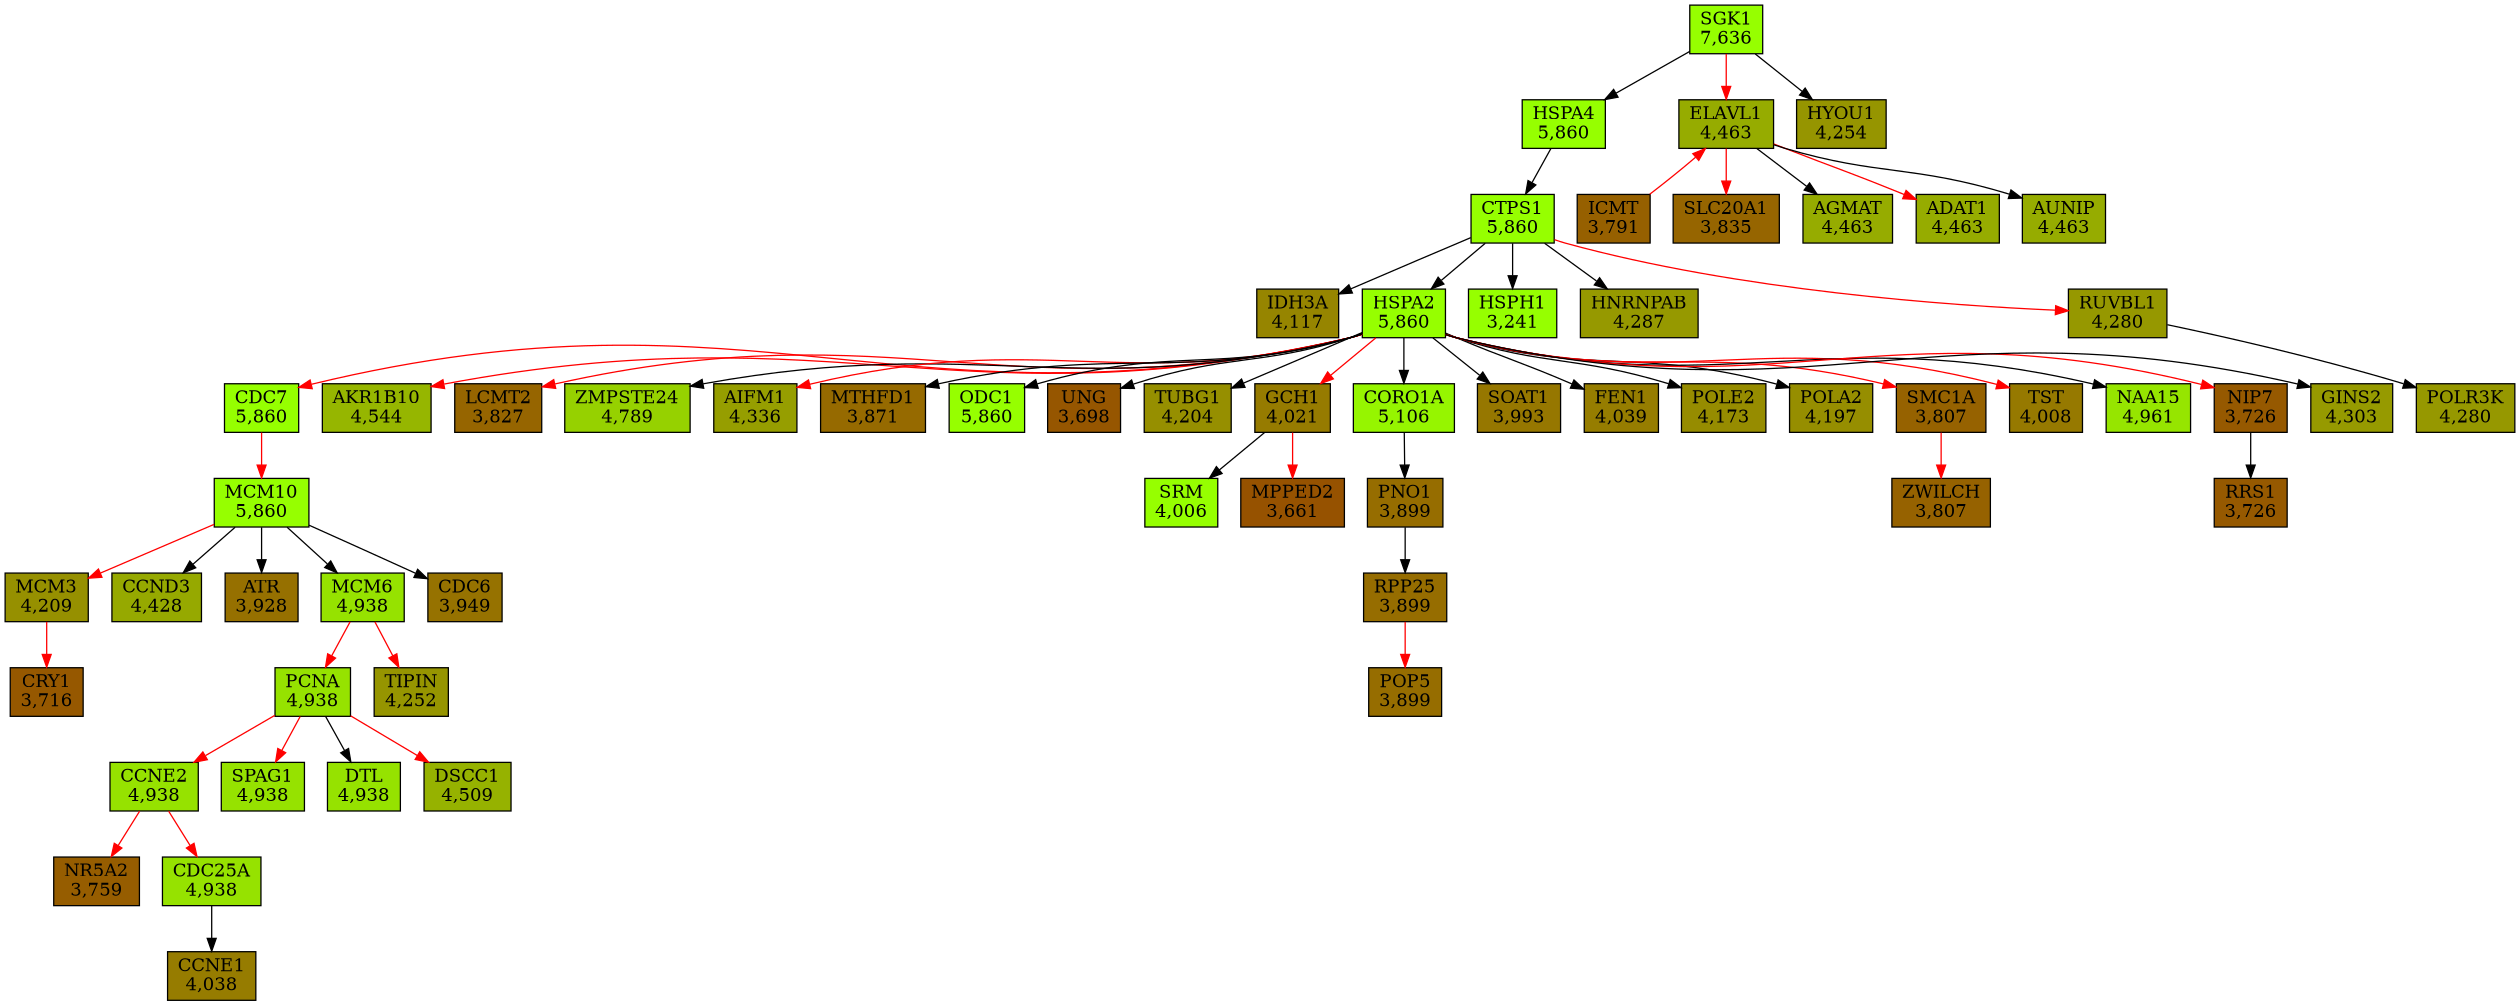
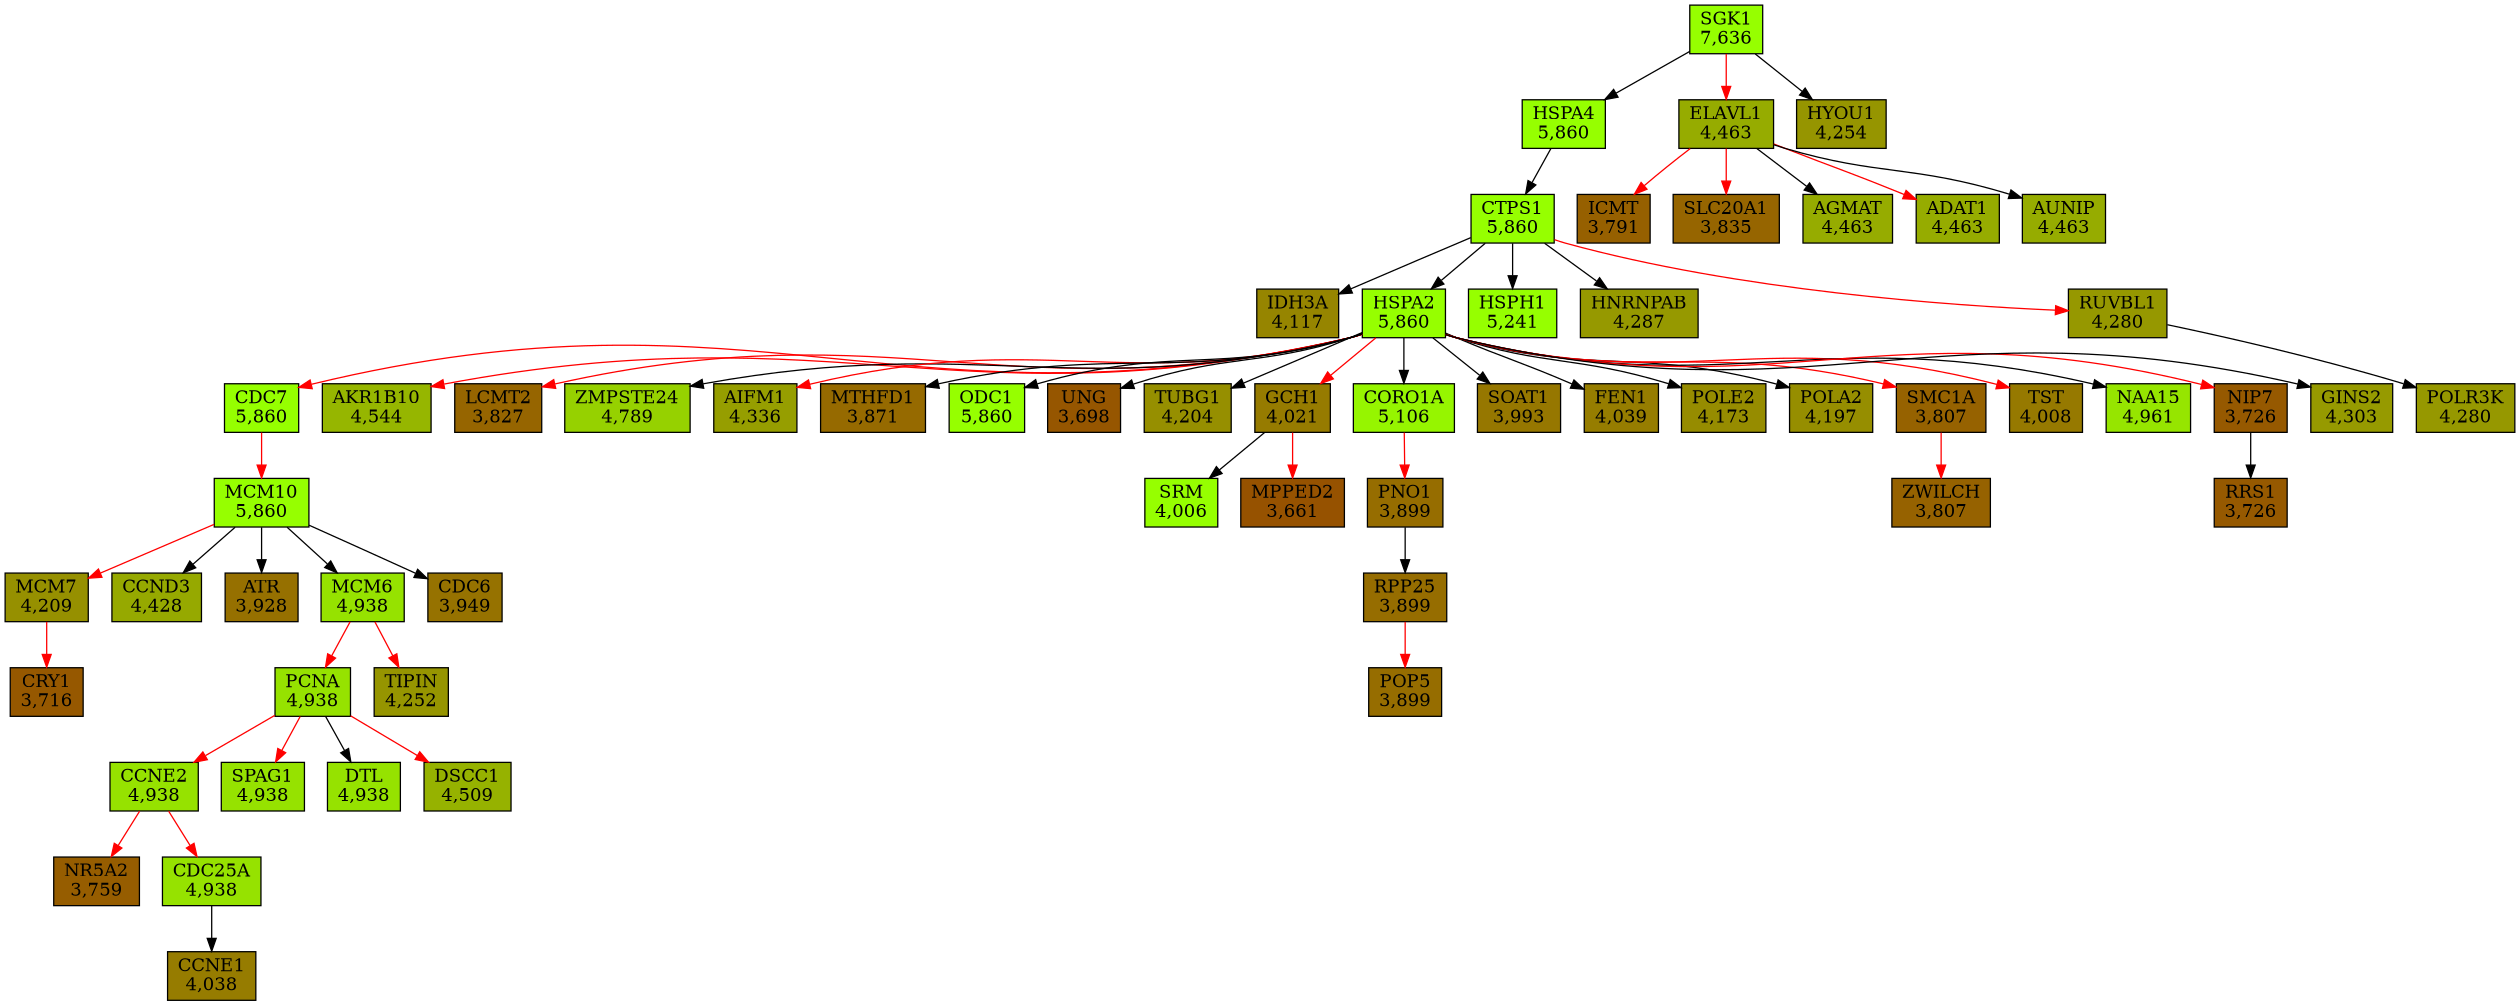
edge "ICMT 3,791" -> "ELAVL1 4,463": reversed
node "HSPH1 3,241": label "HSPH1 3,241" -> "HSPH1 5,241"
edge "CORO1A 5,106" -> "PNO1 3,899": color black -> red
node "MCM3 4,209": label "MCM3 4,209" -> "MCM7 4,209"
